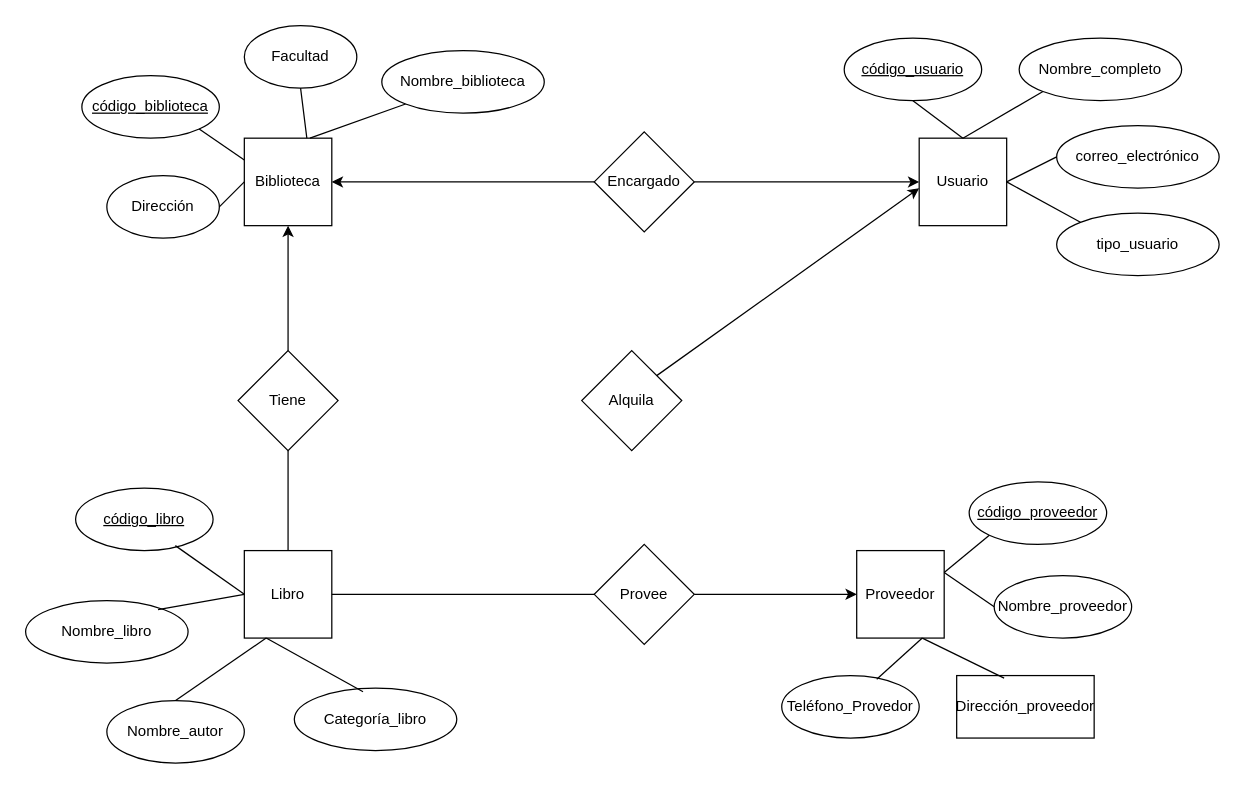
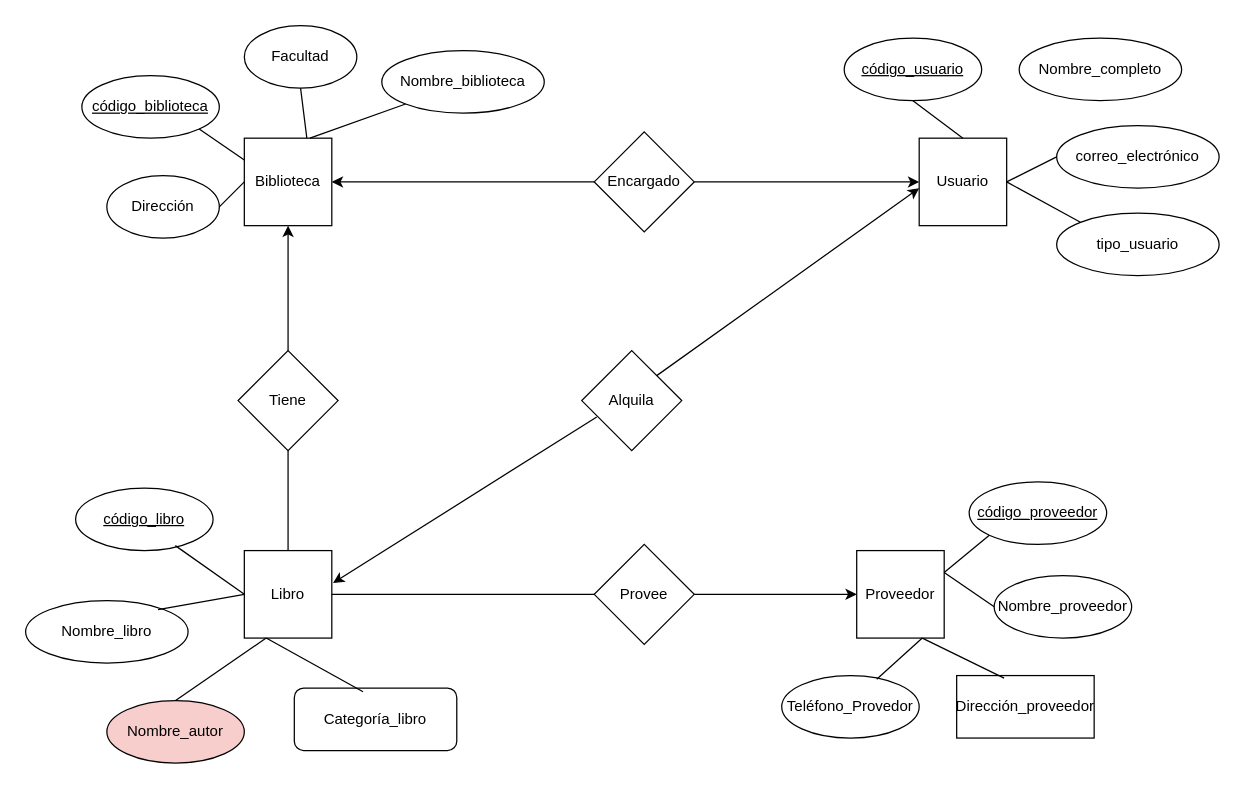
edge "Nombre_completo" -- "Usuario": removed
edge "Alquila" -> "Libro": added
node "Categoría_libro": shape ellipse -> rounded rectangle
node "Nombre_autor": fillcolor #ffffff -> #f8cecc
